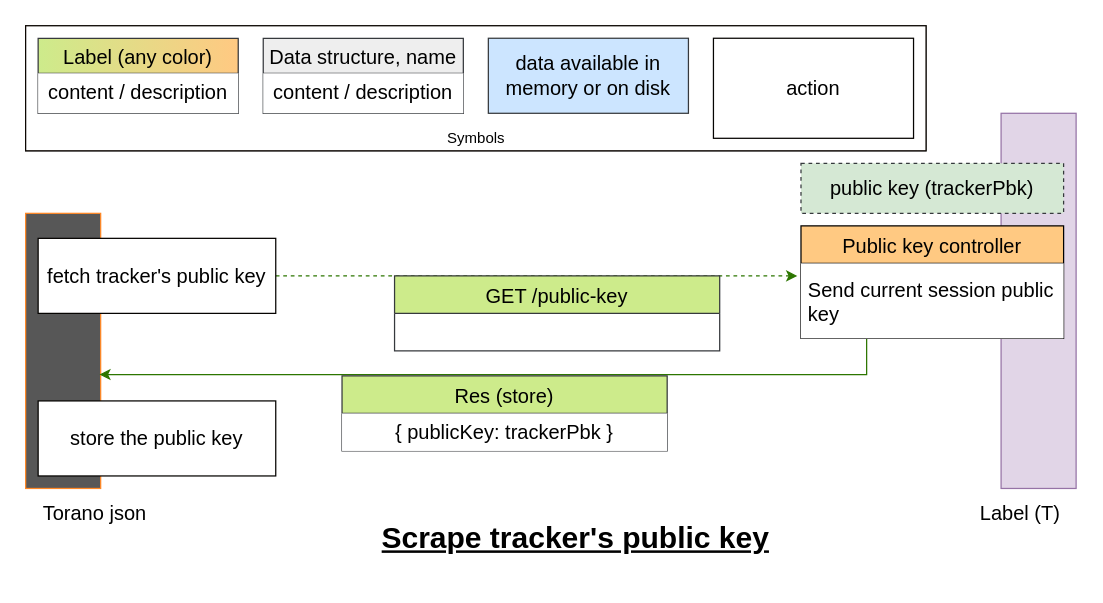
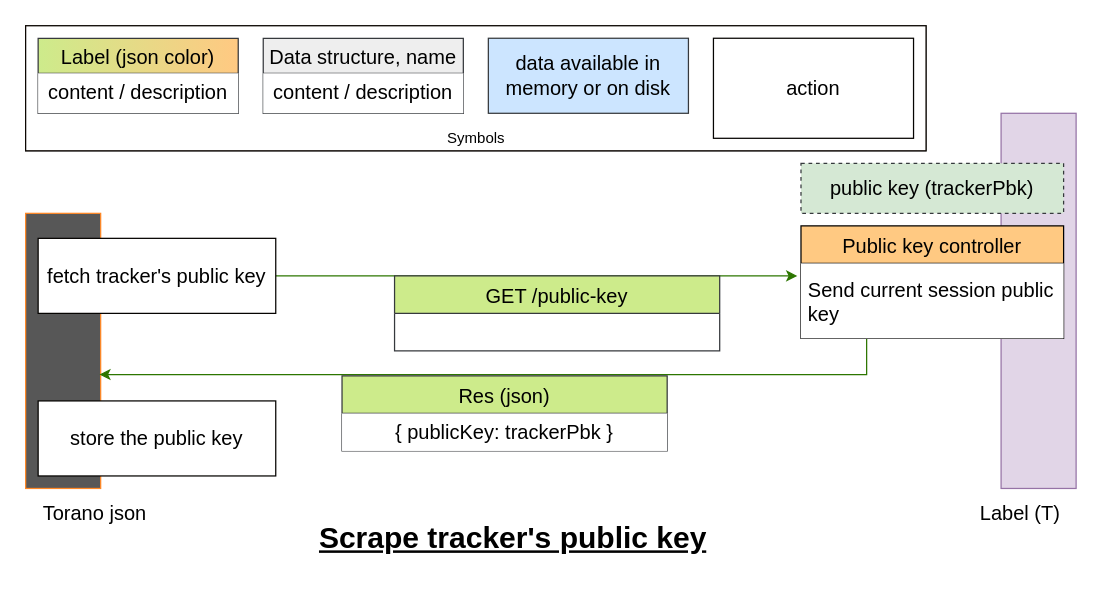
node "Label (any color)": label "Label (any color)" -> "Label (json color)"
edge "fetch tracker's public key" -> "Send current session public key": style dashed -> solid
node "Res (store)": label "Res (store)" -> "Res (json)"
node "Scrape tracker's public key": moved (579, 544) -> (516, 544)
